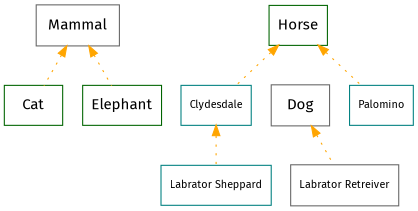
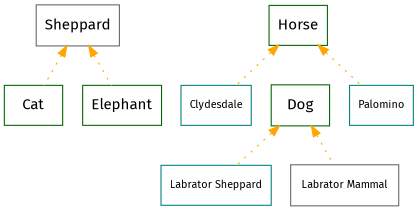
node "Mammal": label "Mammal" -> "Sheppard"
node "Dog": color gray40 -> darkgreen
edge "Labrator Sheppard" -> "Clydesdale": now "Labrator Sheppard" -> "Dog"
node "Labrator Retreiver": label "Labrator Retreiver" -> "Labrator Mammal"
